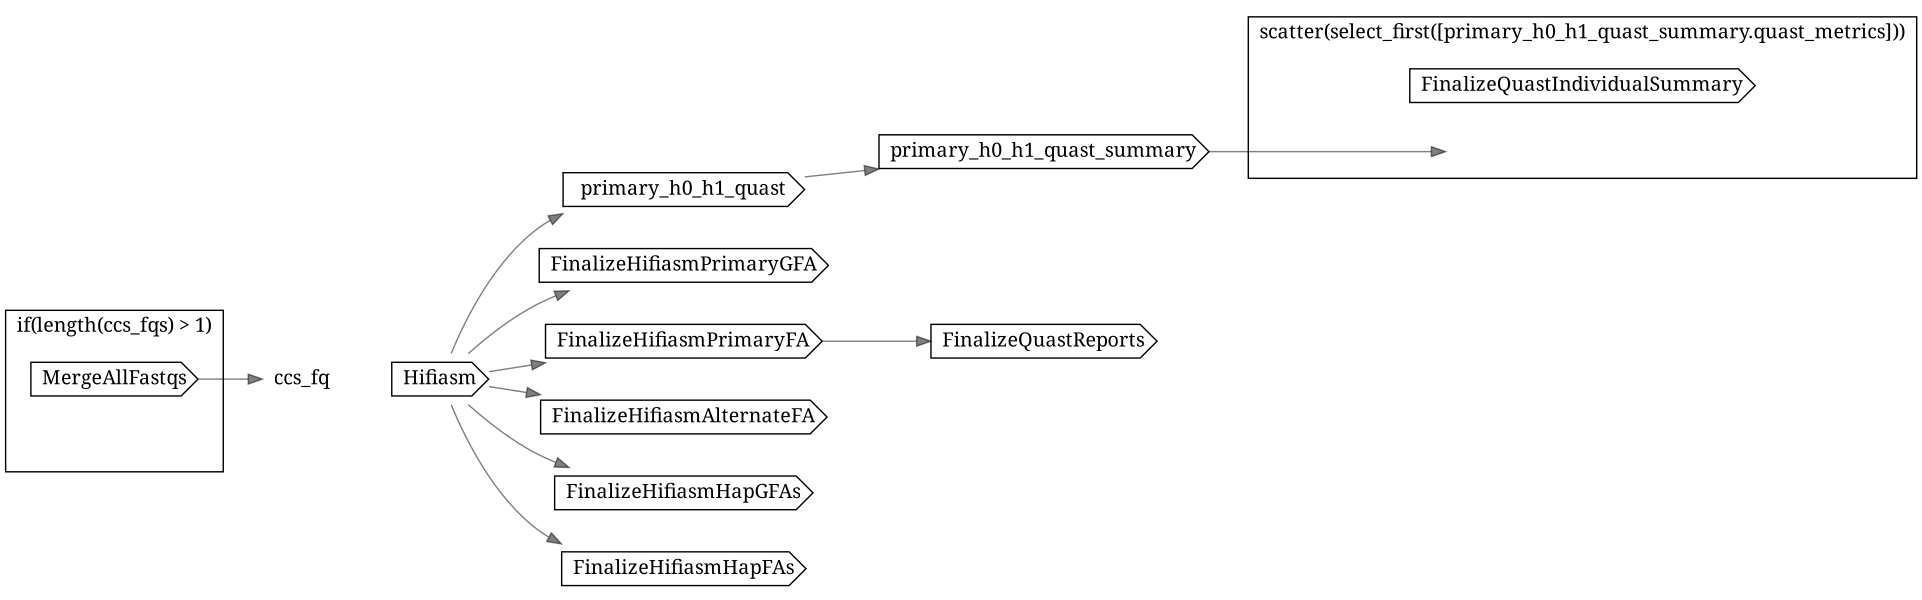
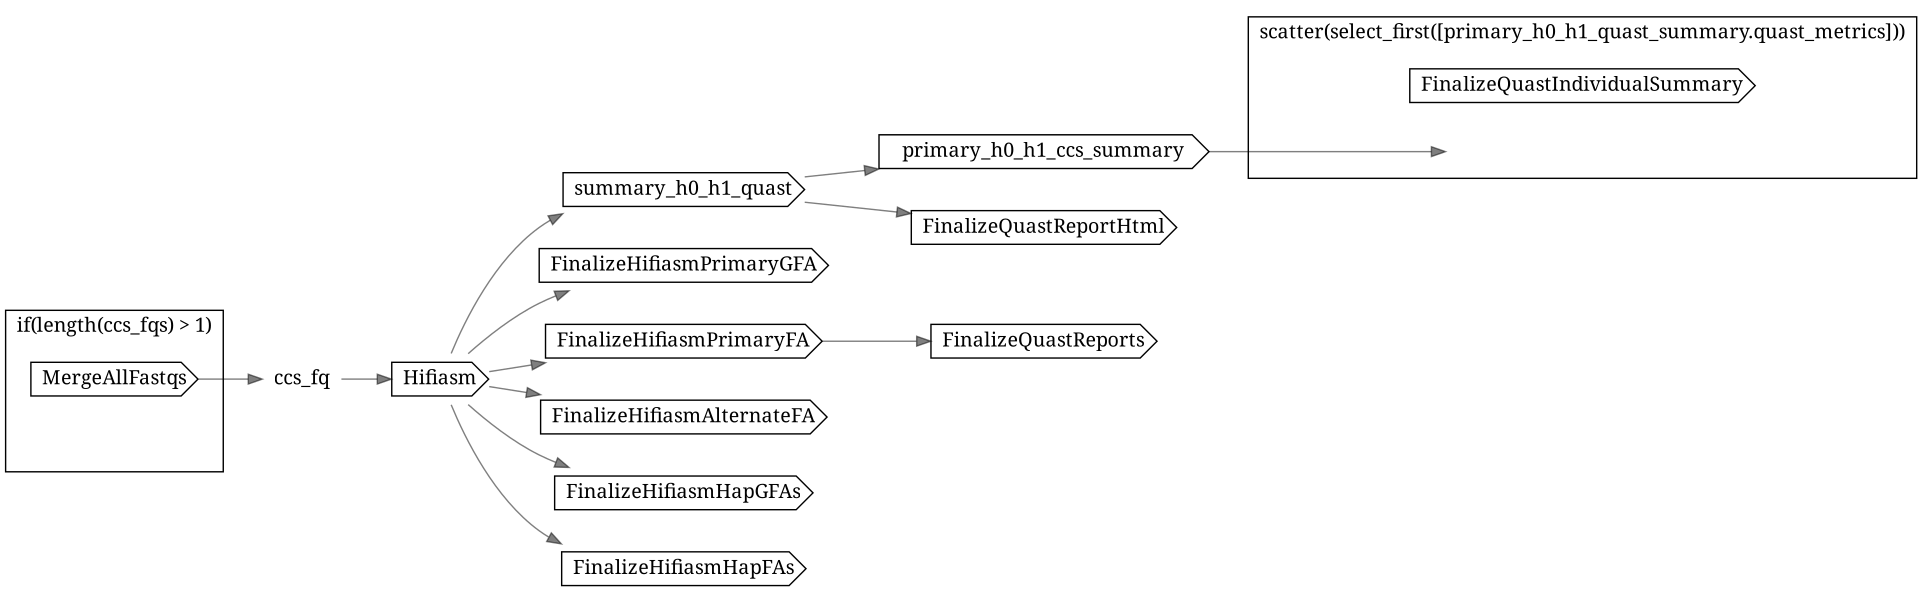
node "primary_h0_h1_quast_summary": label "primary_h0_h1_quast_summary" -> "primary_h0_h1_ccs_summary"
node "primary_h0_h1_quast": label "primary_h0_h1_quast" -> "summary_h0_h1_quast"
node "FinalizeQuastReportHtml": added
edge "ccs_fq" -> "Hifiasm": added
